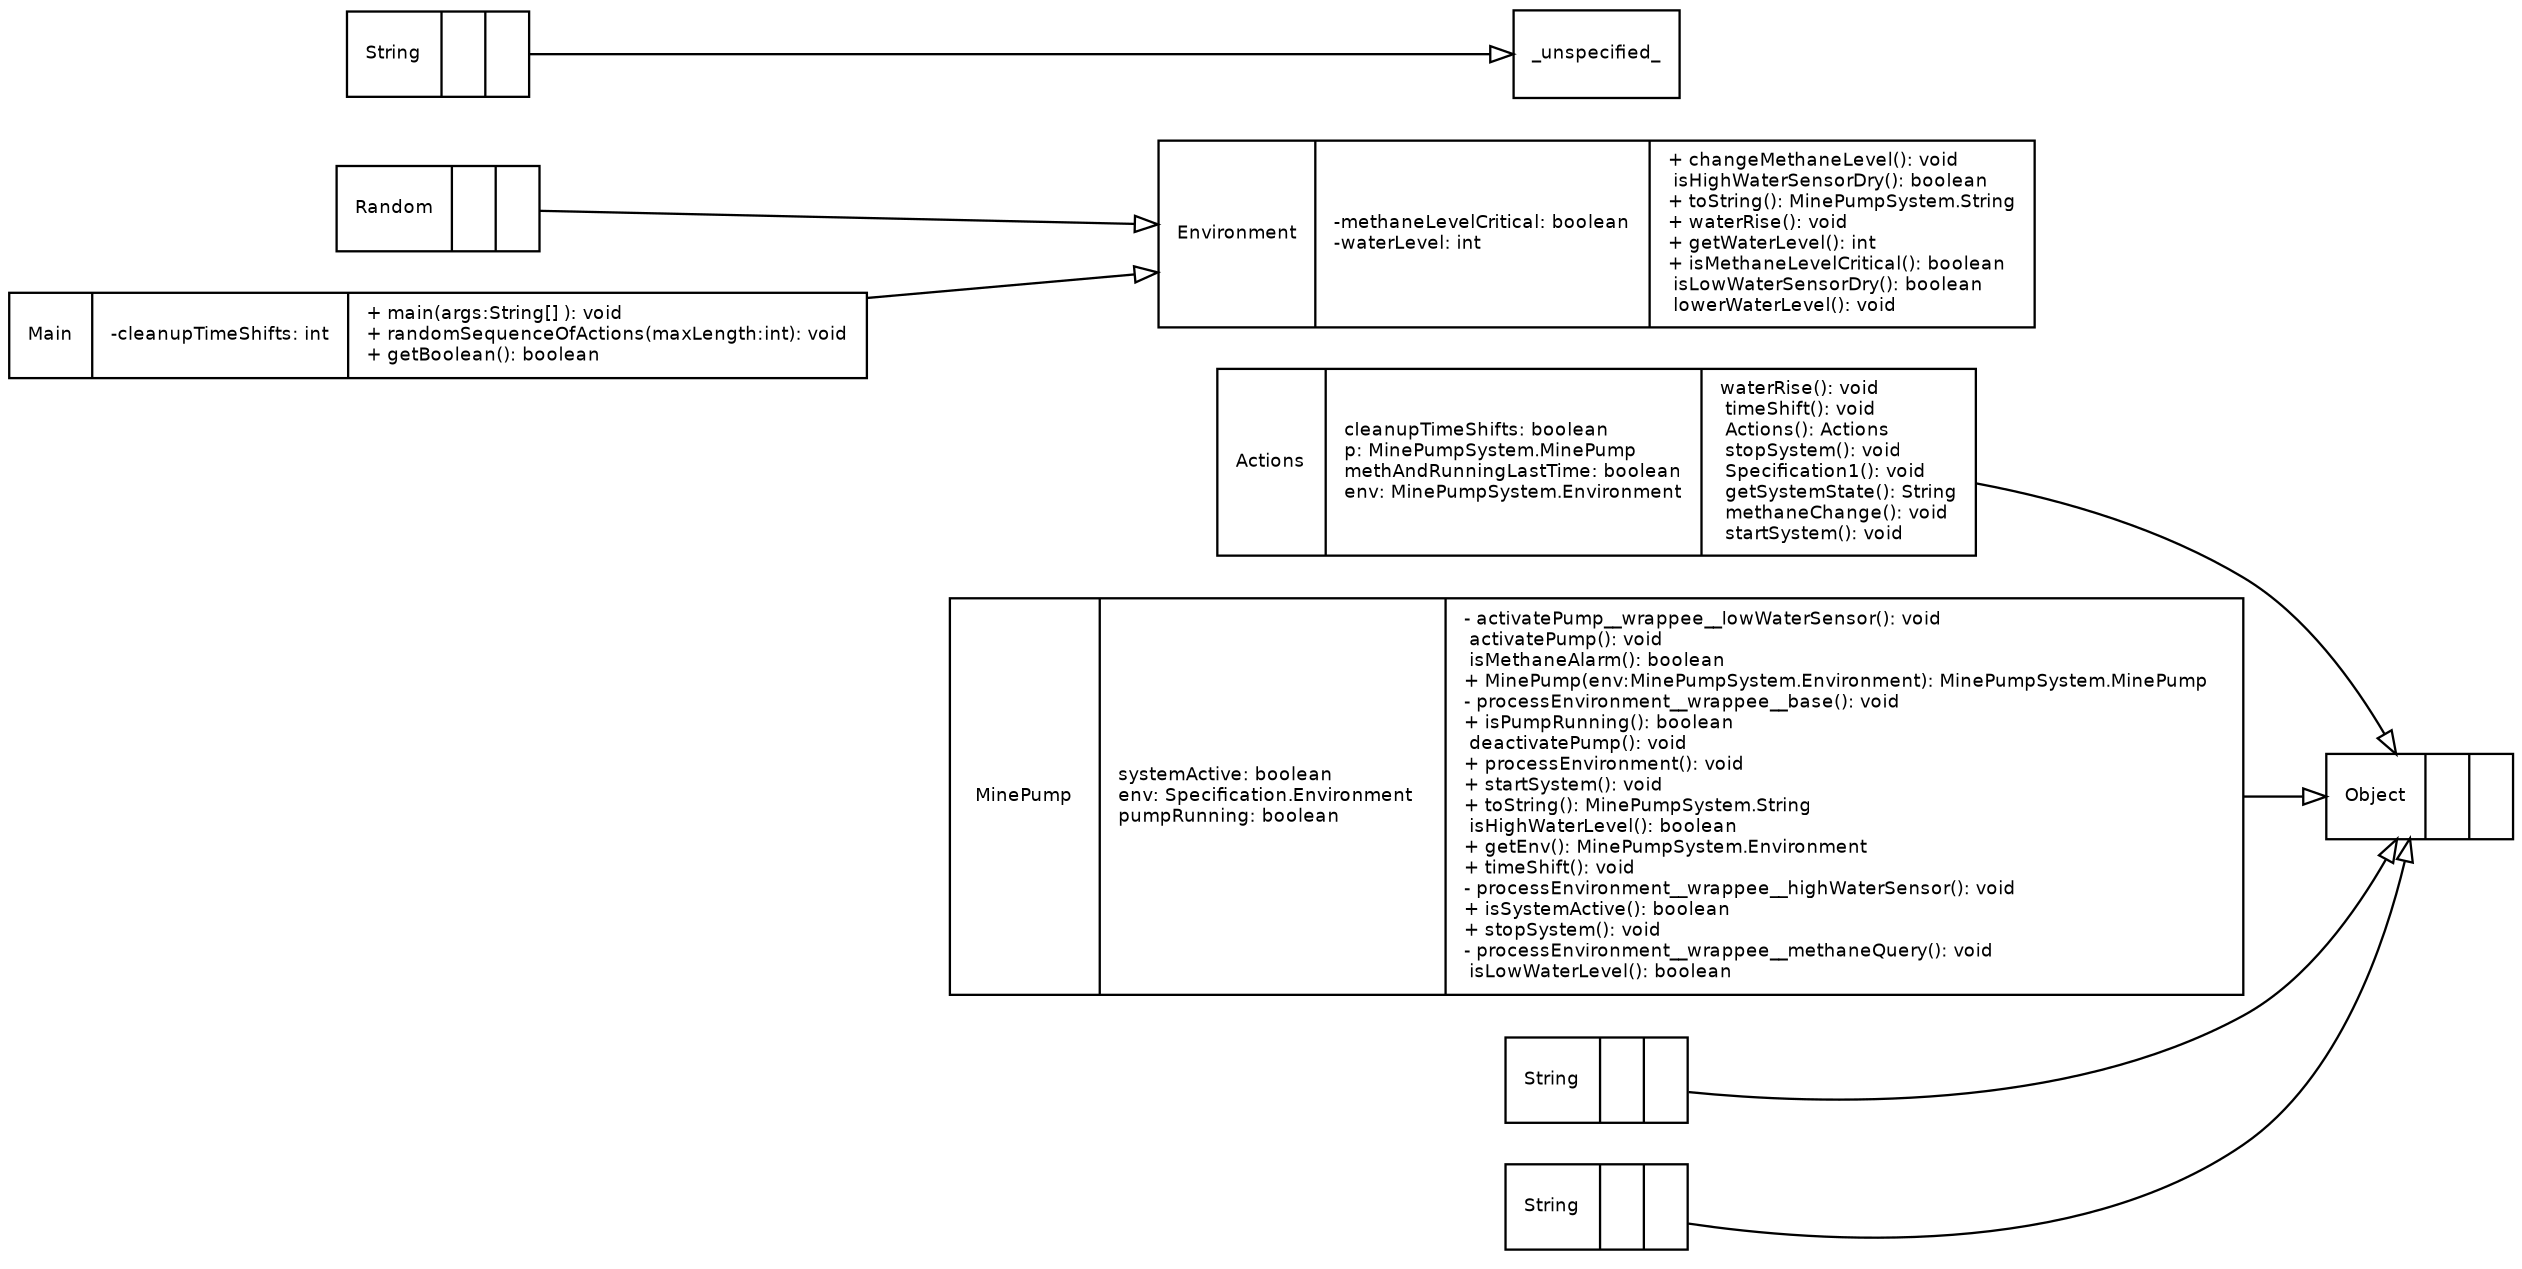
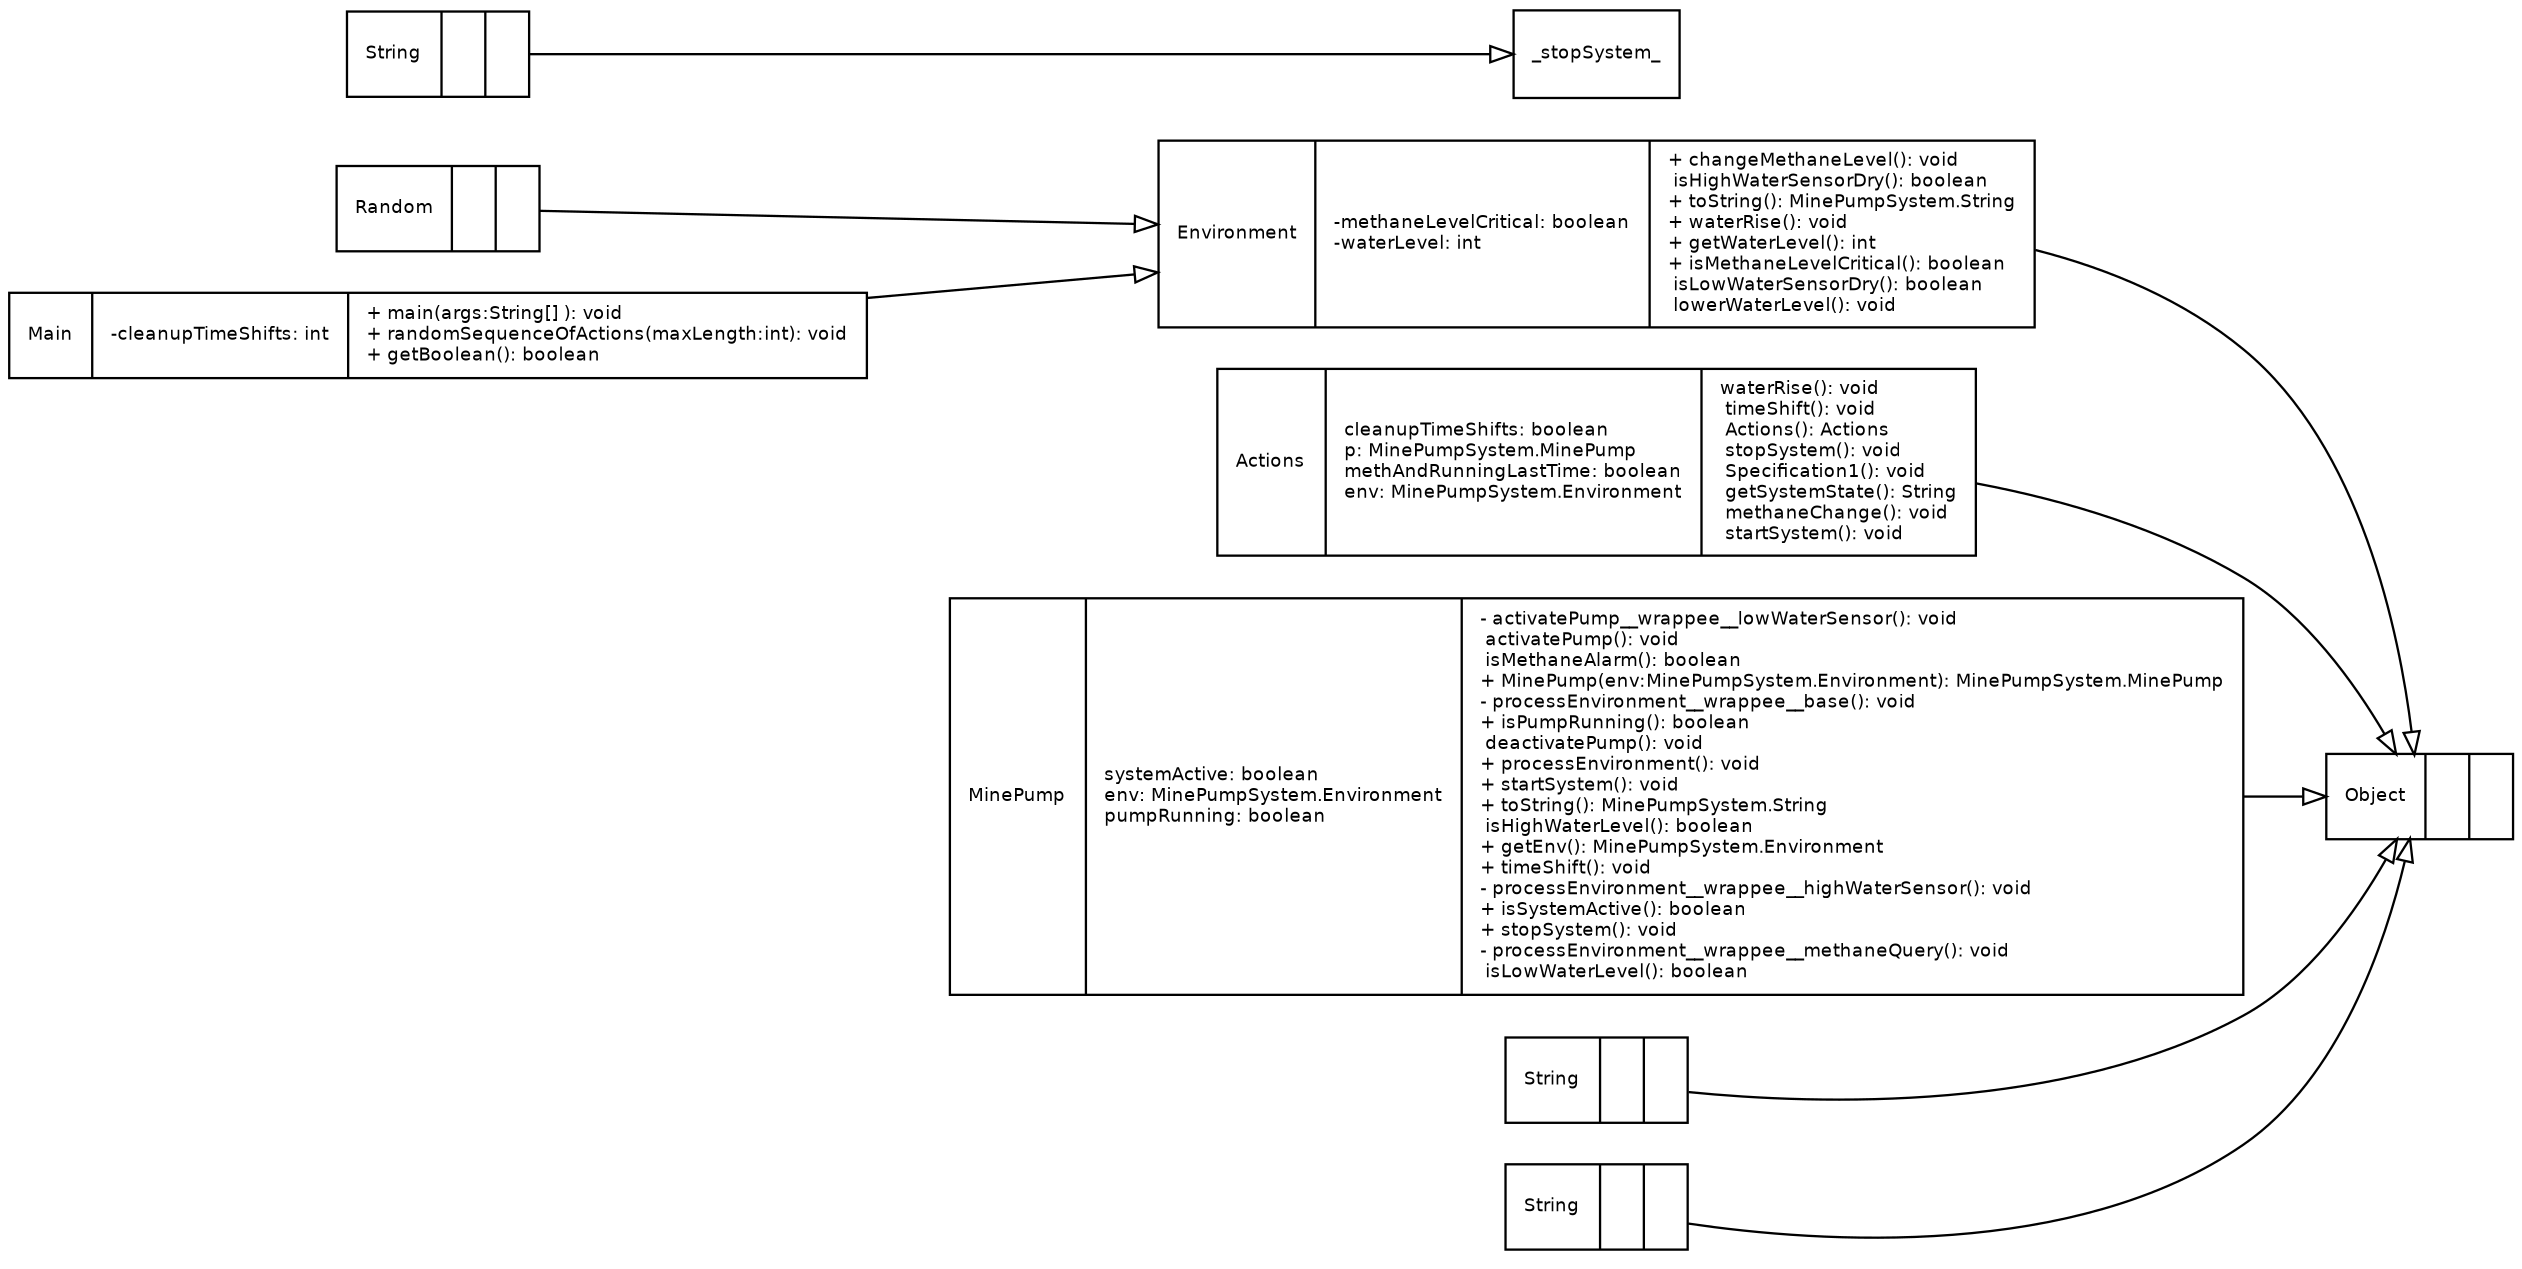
node "_unspecified_": label "_unspecified_" -> "_stopSystem_"
edge "Environment" -> "Object": added
node "MinePump": text "env: Specification.Environment" -> "env: MinePumpSystem.Environment"
